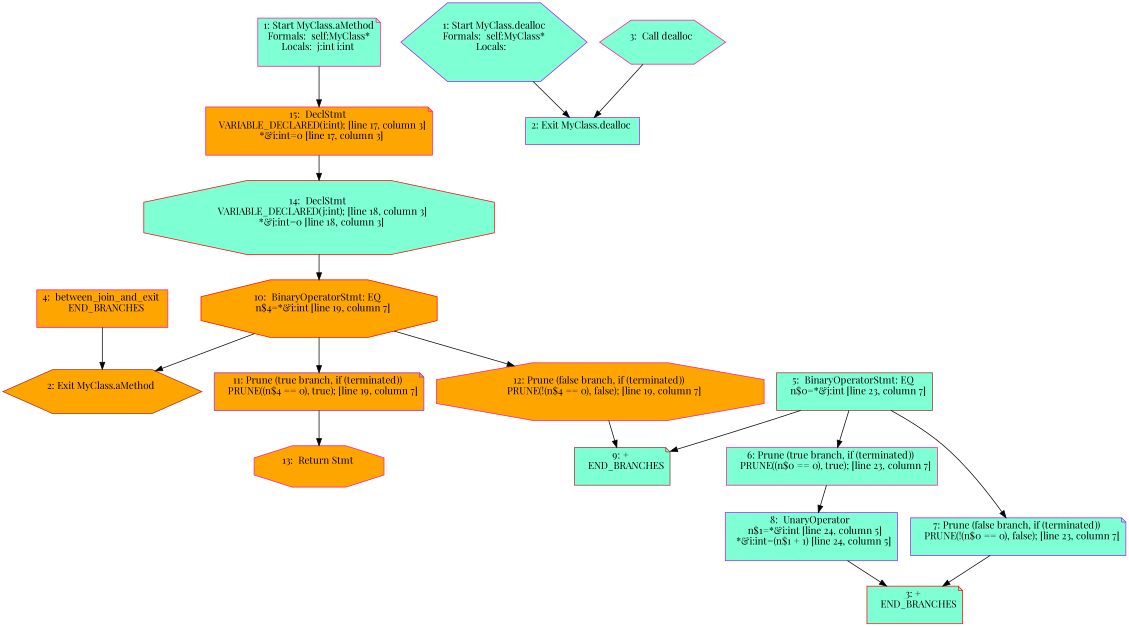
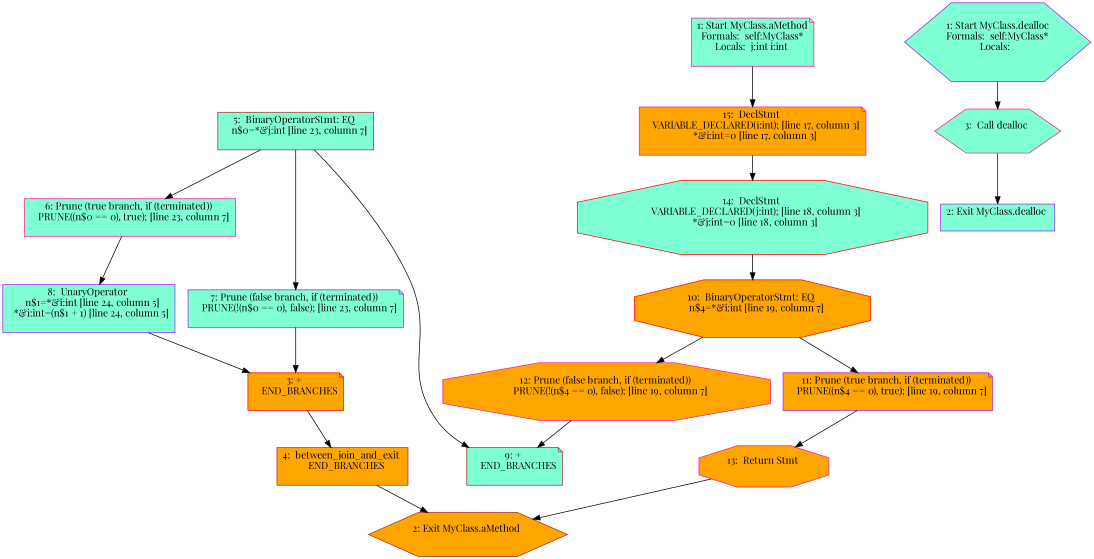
edge "1: Start MyClass.dealloc Formals:  self:MyClass* Locals:" -> "2: Exit MyClass.dealloc": now "1: Start MyClass.dealloc Formals:  self:MyClass* Locals:" -> "3:  Call dealloc"
node "4:  between_join_and_exit END_BRANCHES": color deeppink -> brown
edge "10:  BinaryOperatorStmt: EQ n$4=*&i:int [line 19, column 7]" -> "2: Exit MyClass.aMethod": now "13:  Return Stmt" -> "2: Exit MyClass.aMethod"
edge "3: + END_BRANCHES" -> "4:  between_join_and_exit END_BRANCHES": added
node "3: + END_BRANCHES": fillcolor aquamarine -> orange
